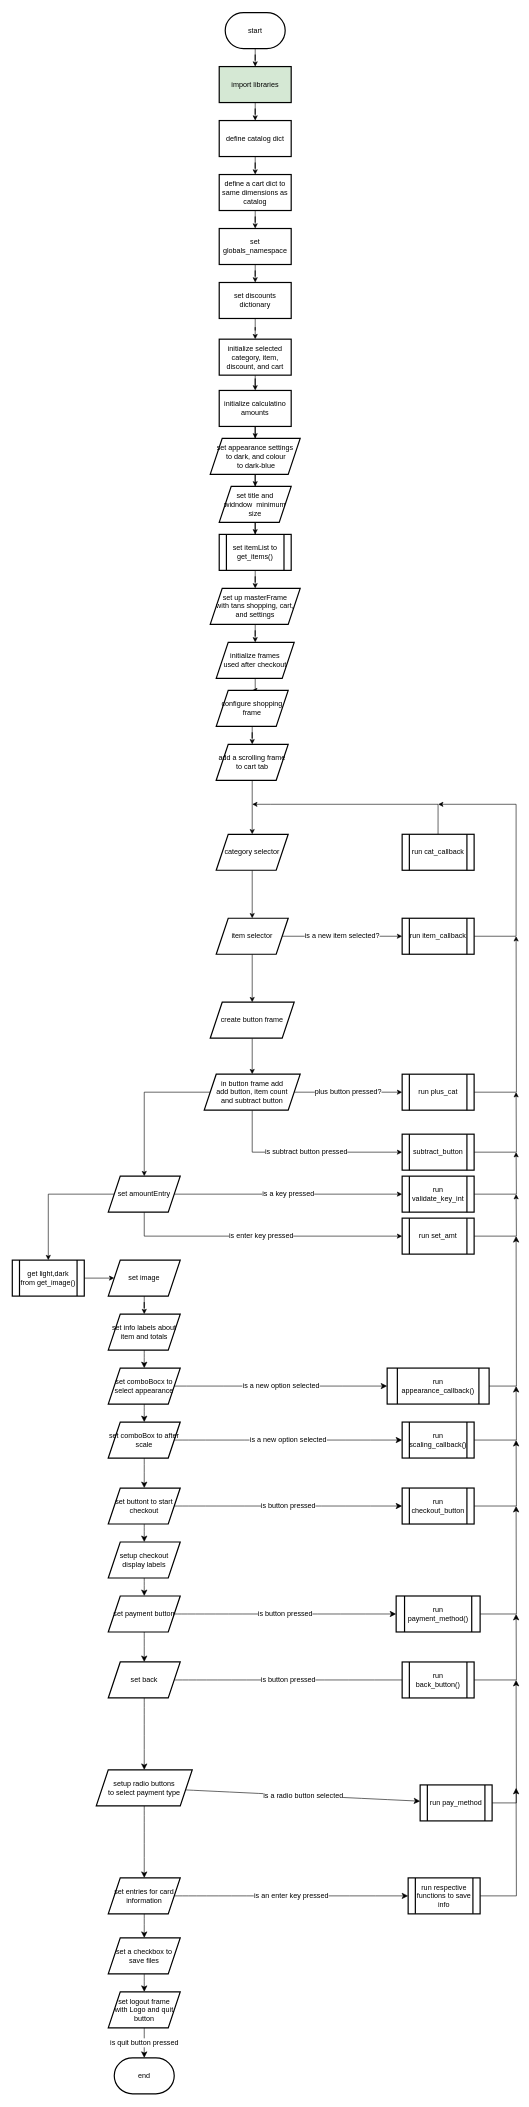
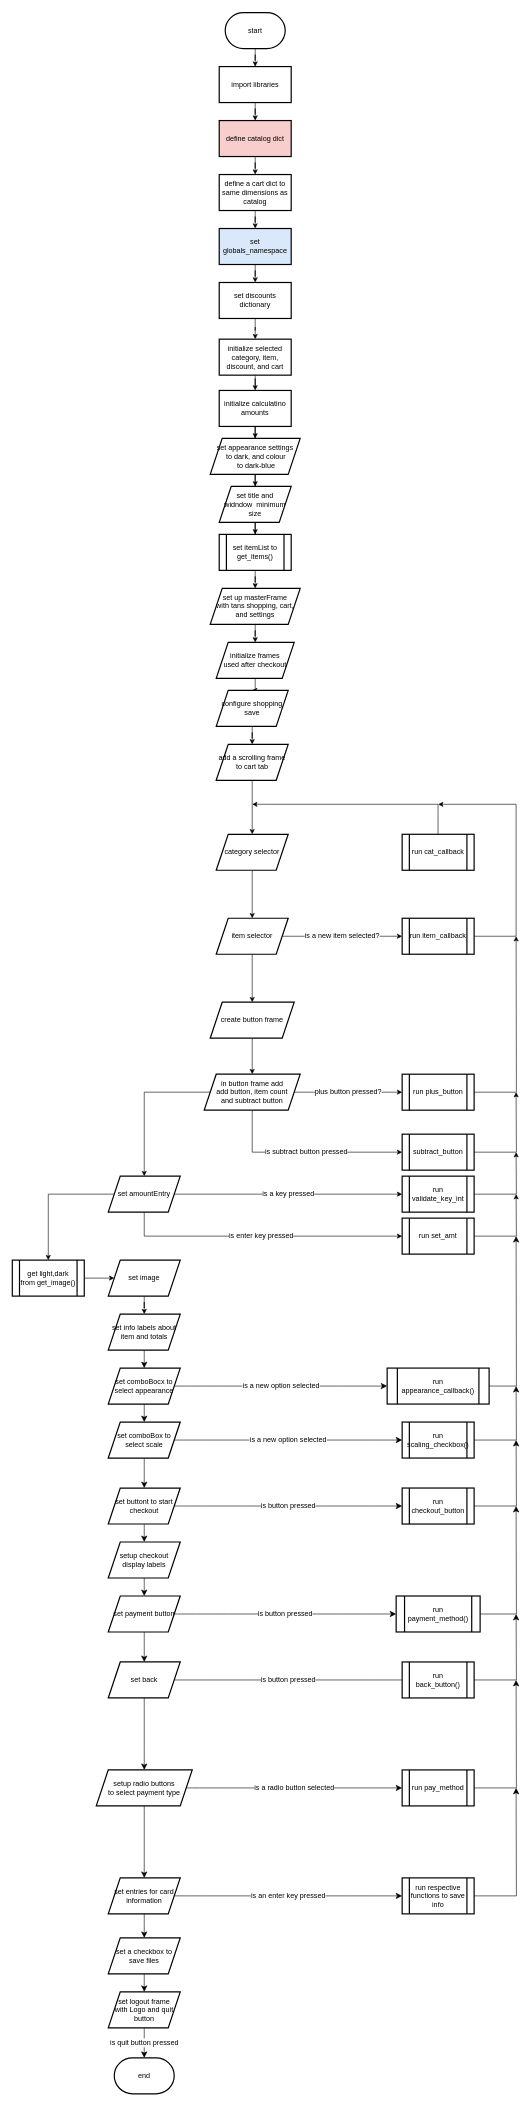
node "import libraries": fillcolor #d5e8d4 -> #ffffff
node "define catalog dict": fillcolor #ffffff -> #f8cecc
node "set globals_namespace": fillcolor #ffffff -> #dae8fc
node "configure shopping frame": label "configure shopping frame" -> "configure shopping save"
node "run plus_cat": label "run plus_cat" -> "run plus_button"
node "set comboBox to after scale": label "set comboBox to after scale" -> "set comboBox to select scale"
node "run scaling_callback()": label "run scaling_callback()" -> "run scaling_checkbox()"
node "run pay_method": moved (456, 1803) -> (438, 1788)
node "run respective functions to save info": moved (444, 1896) -> (438, 1896)
